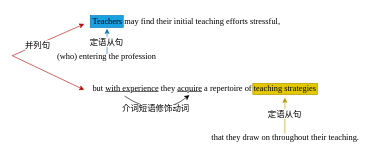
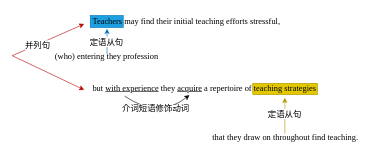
node "(who) entering the profession": label "(who) entering the profession" -> "(who) entering they profession"
node "that they draw on throughout their teaching.": label "that they draw on throughout their teaching." -> "that they draw on throughout find teaching."
